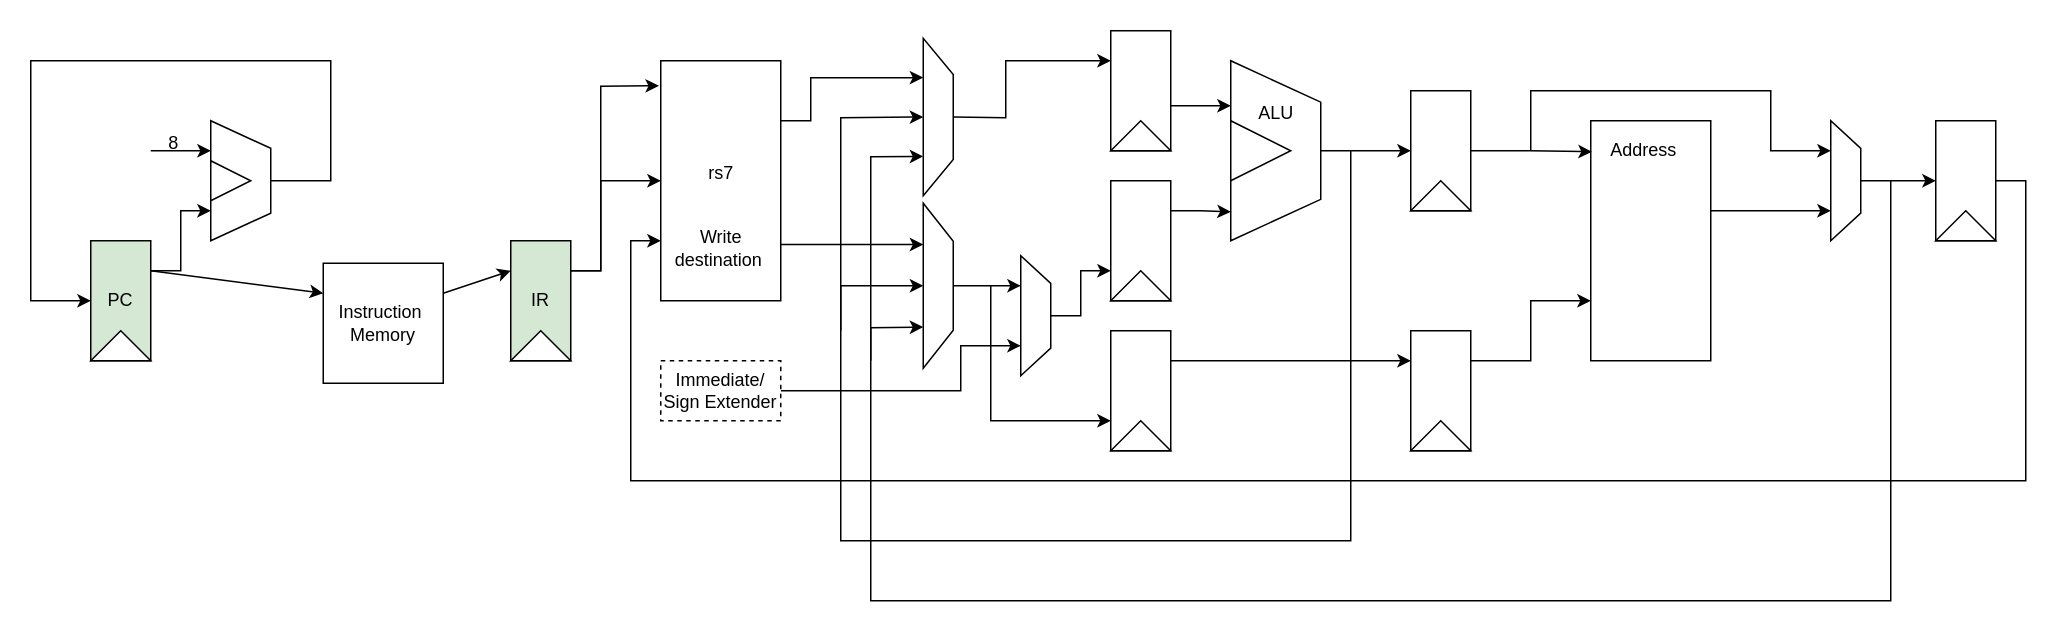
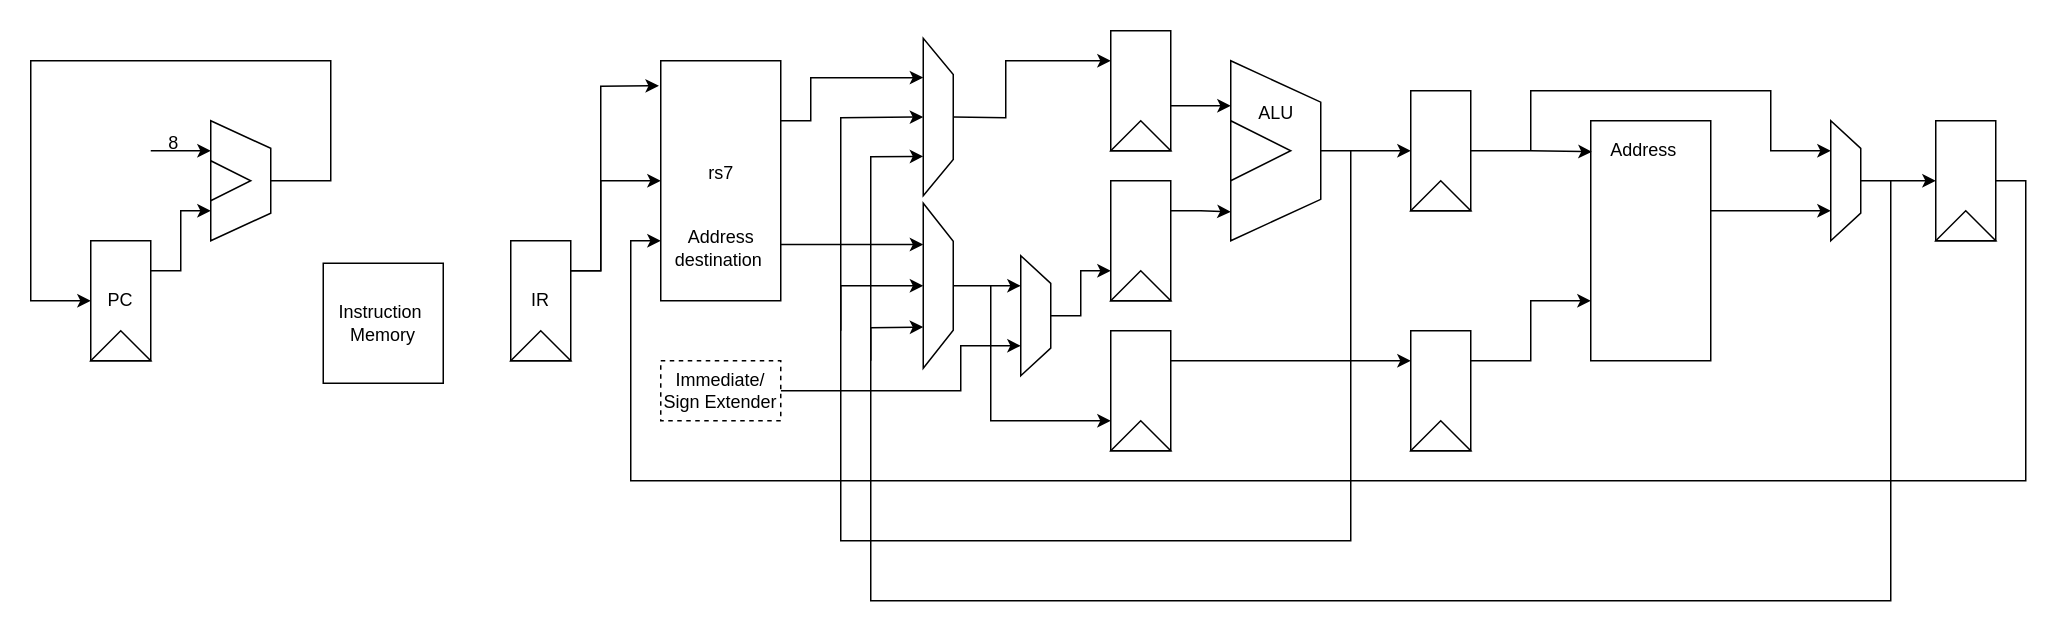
node "Write destination": label "Write destination" -> "Address destination"
edge "PC" -> "Instruction Memory": removed
edge "Instruction Memory" -> "IR": removed
node "PC": fillcolor #d5e8d4 -> #ffffff
node "IR": fillcolor #d5e8d4 -> #ffffff
